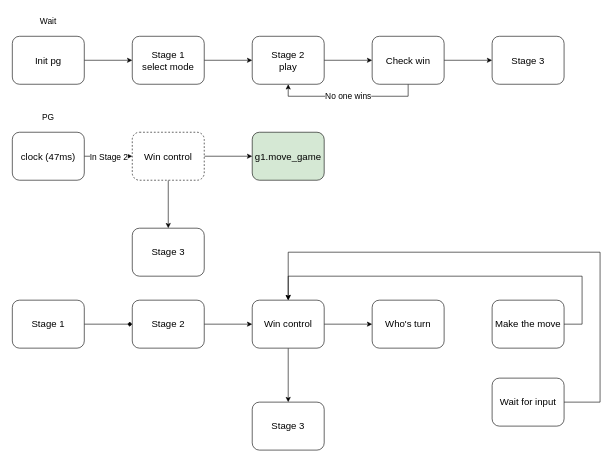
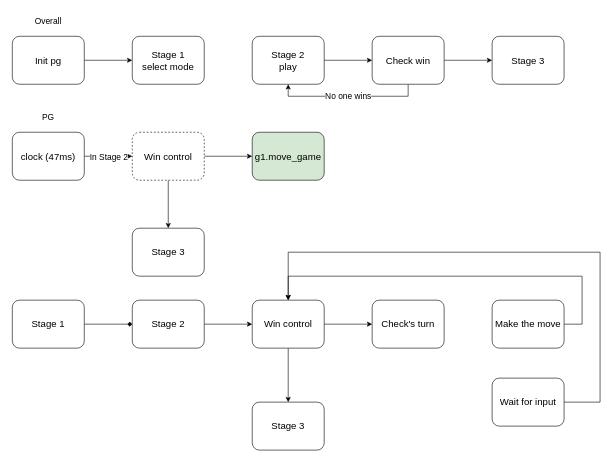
node "Wait": label "Wait" -> "Overall"
edge "Stage 1 select mode" -> "Stage 2 play": removed
node "Who's turn": label "Who's turn" -> "Check's turn"
